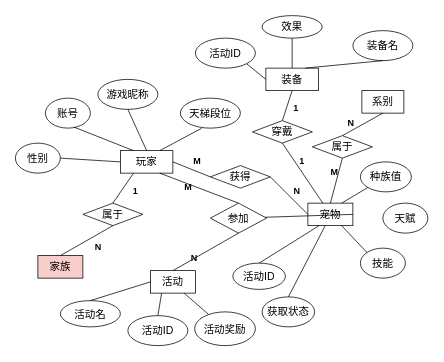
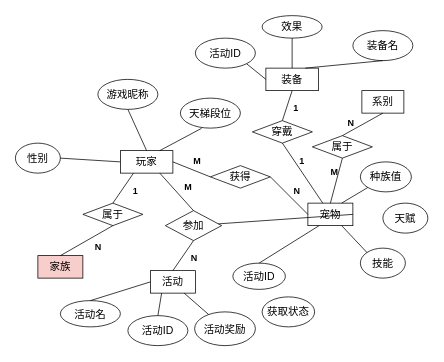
node "账号": removed
edge "账号" -- "玩家": removed
node "参加": moved (239, 218) -> (194, 225)
edge "宠物" -- "获取状态": removed
